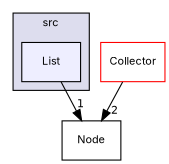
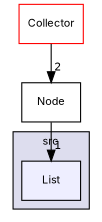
edge "List" -> "Node": reversed
